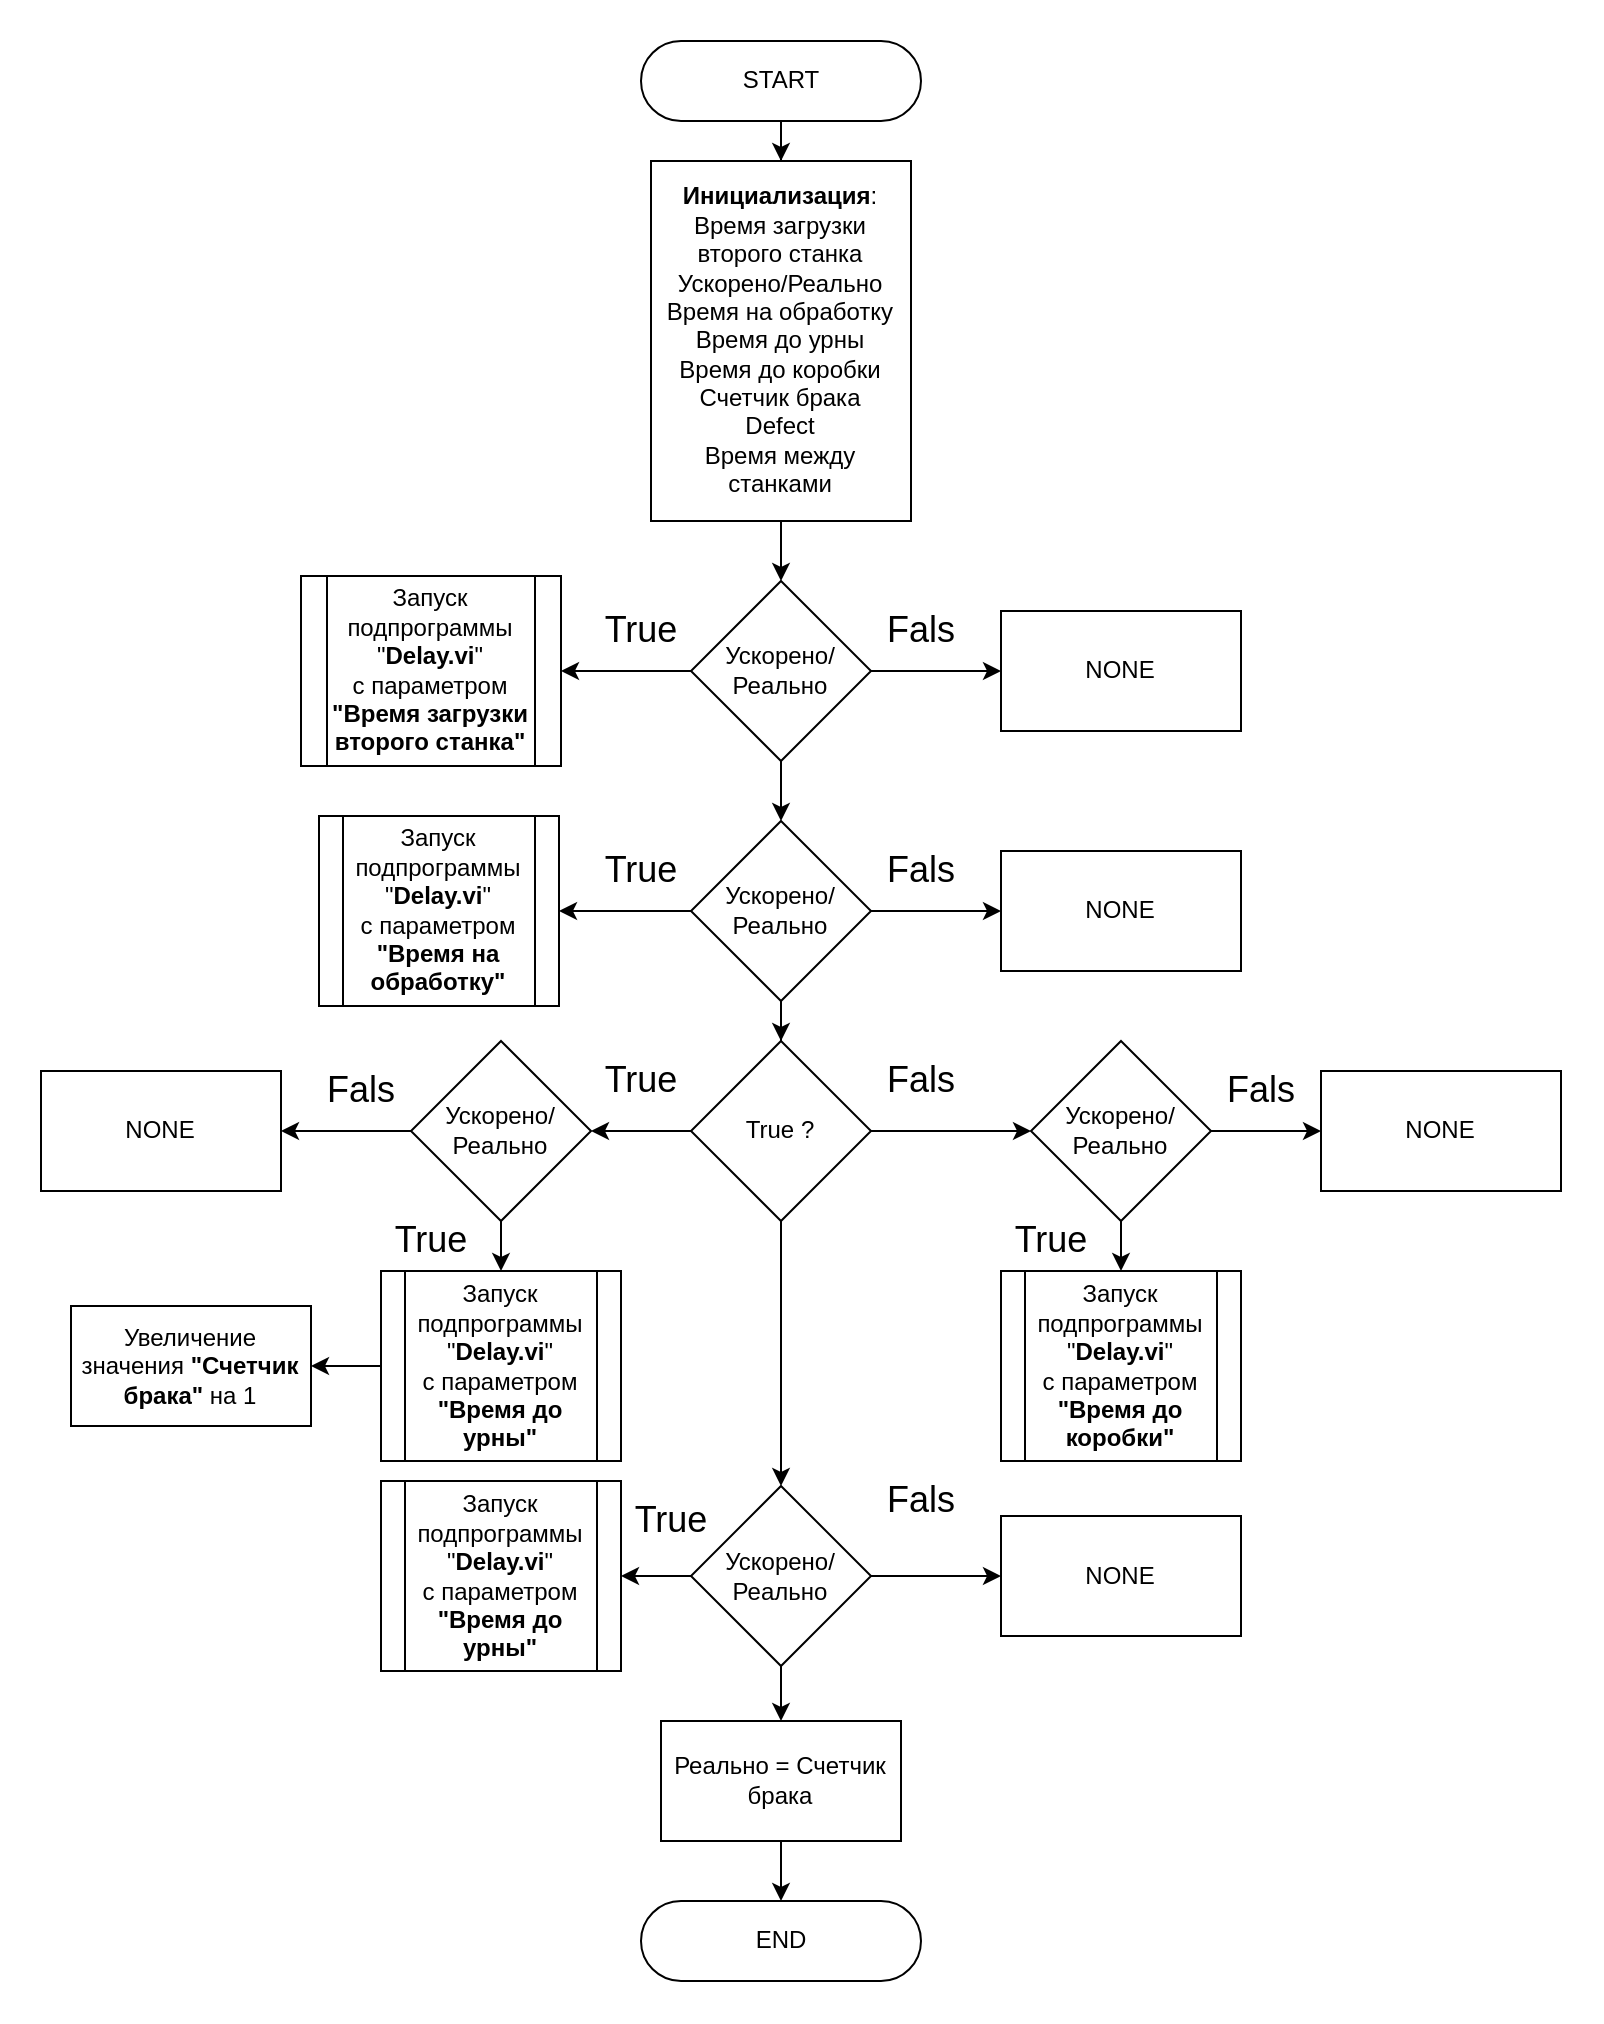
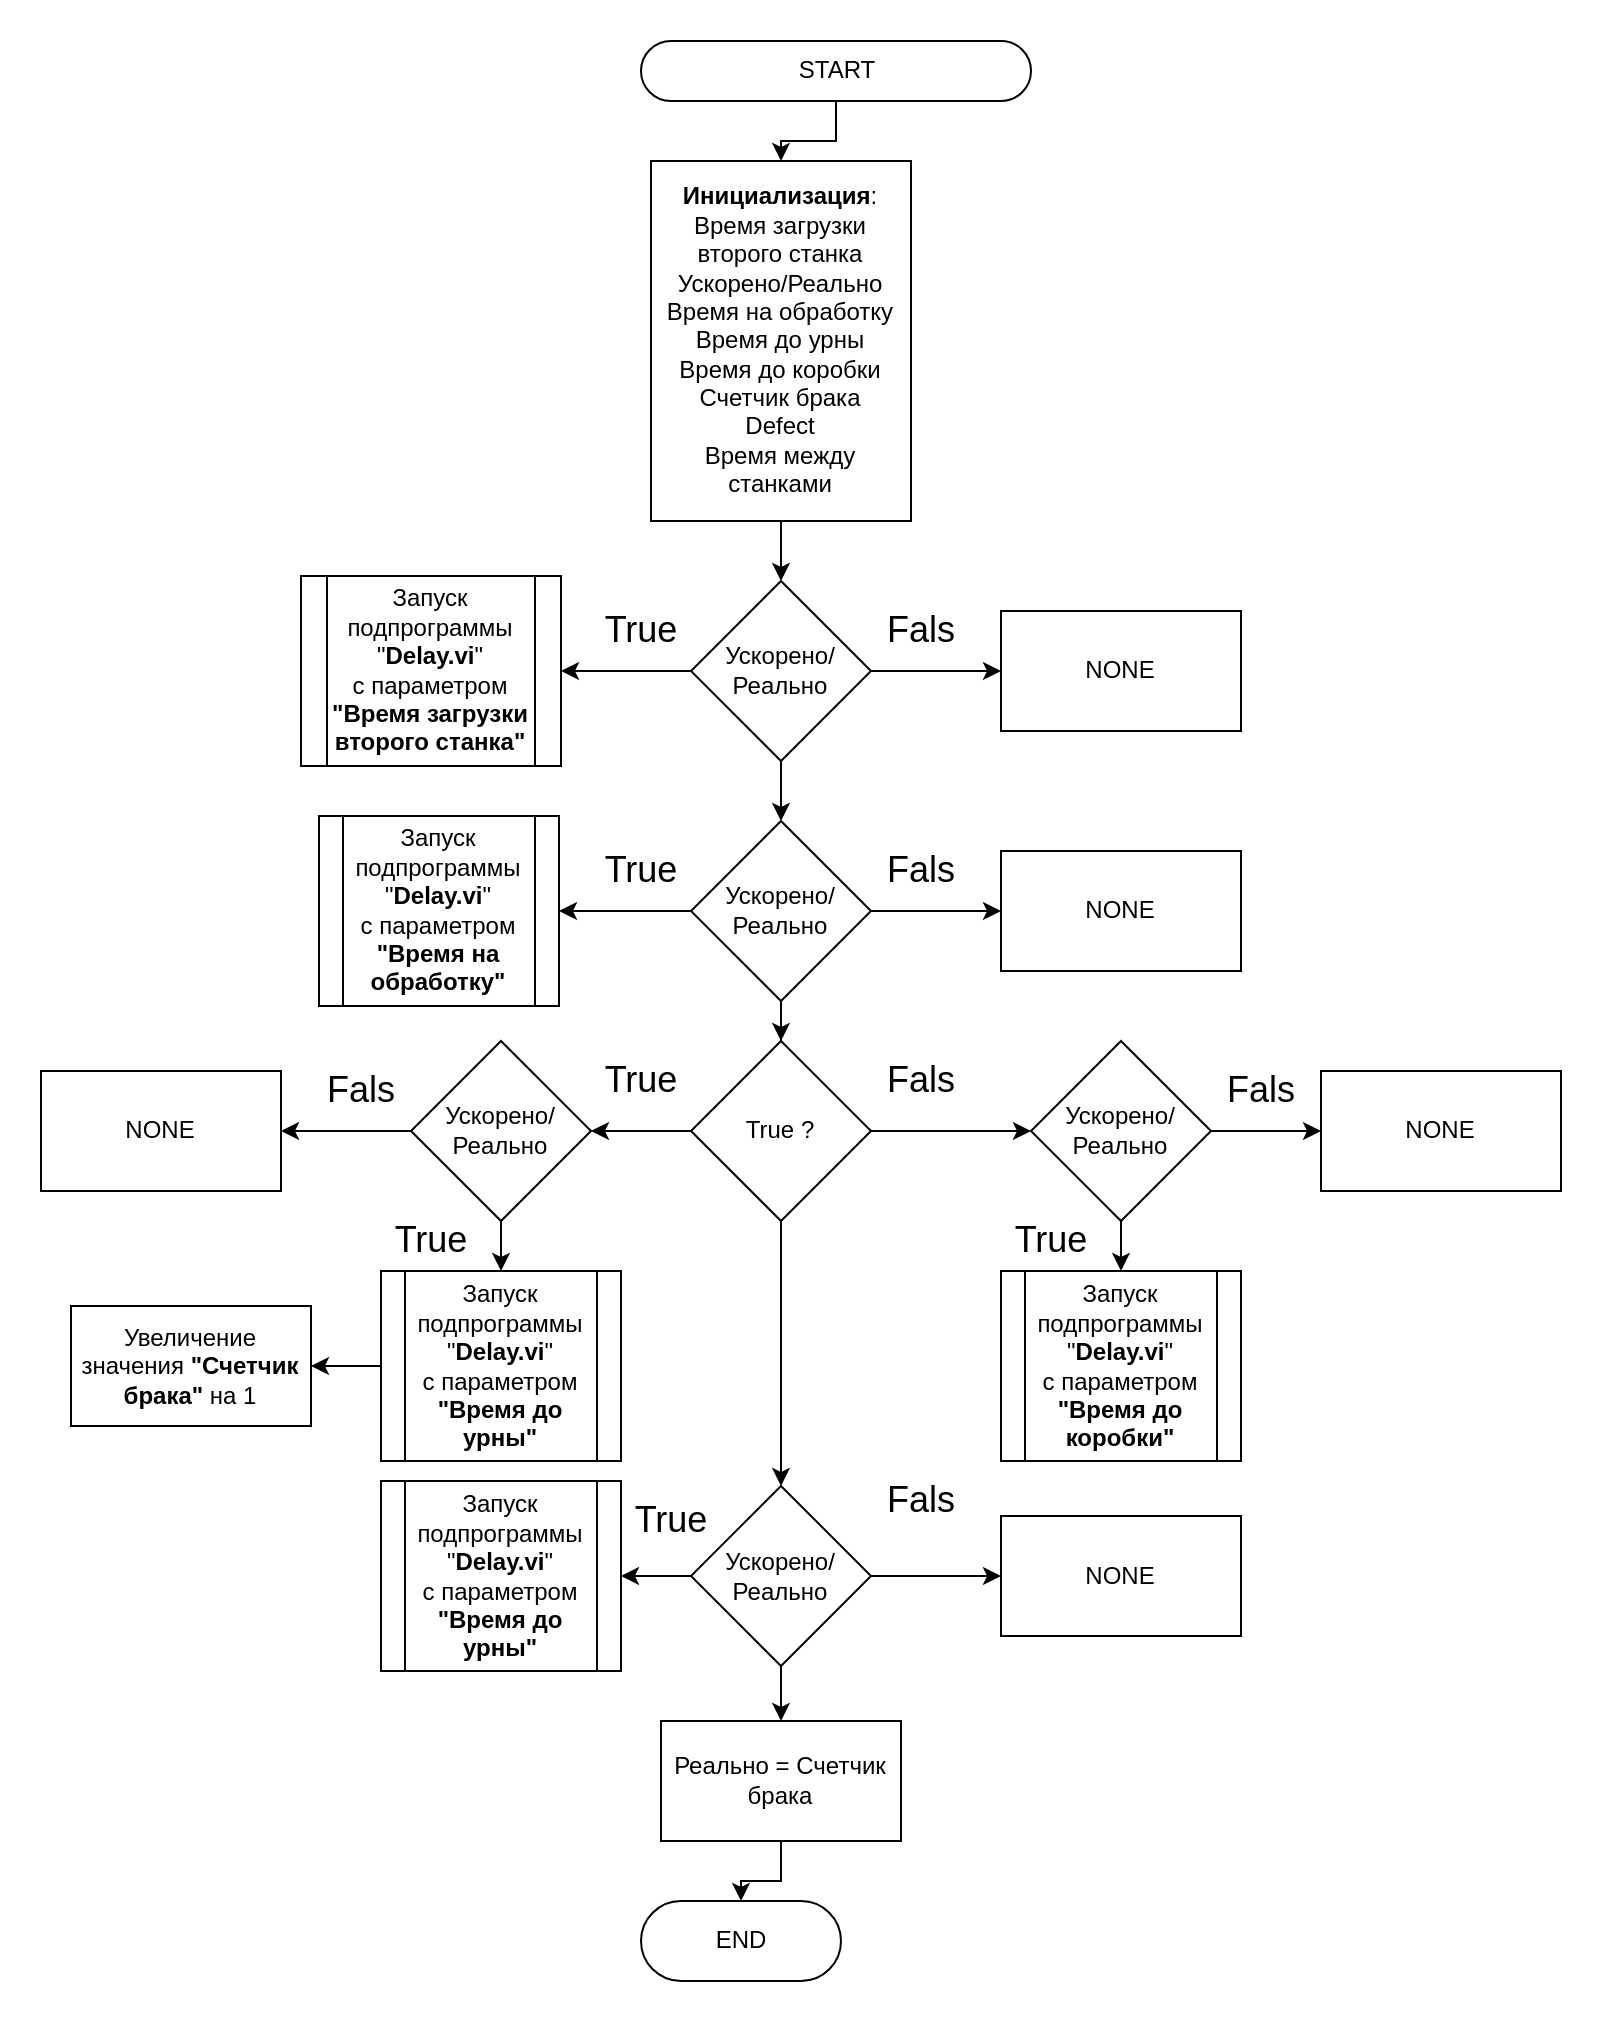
node "START": size 280x80 -> 390x60
node "END": size 280x80 -> 200x80
